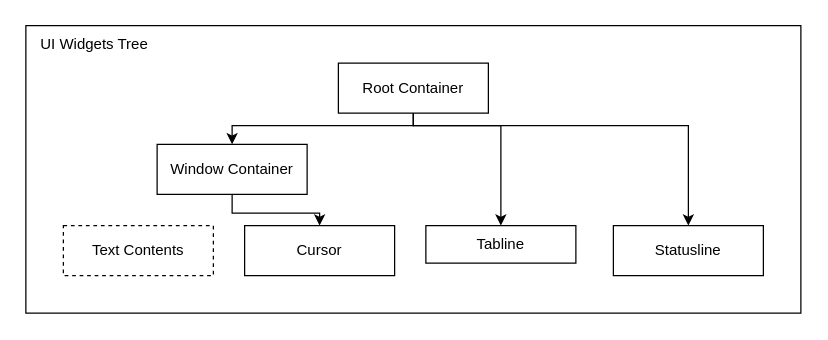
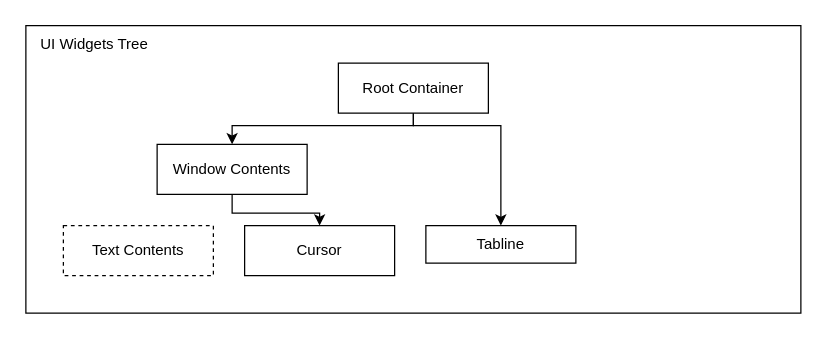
edge "Root Container" -> "Statusline": removed
node "Window Container": label "Window Container" -> "Window Contents"
node "Statusline": removed
